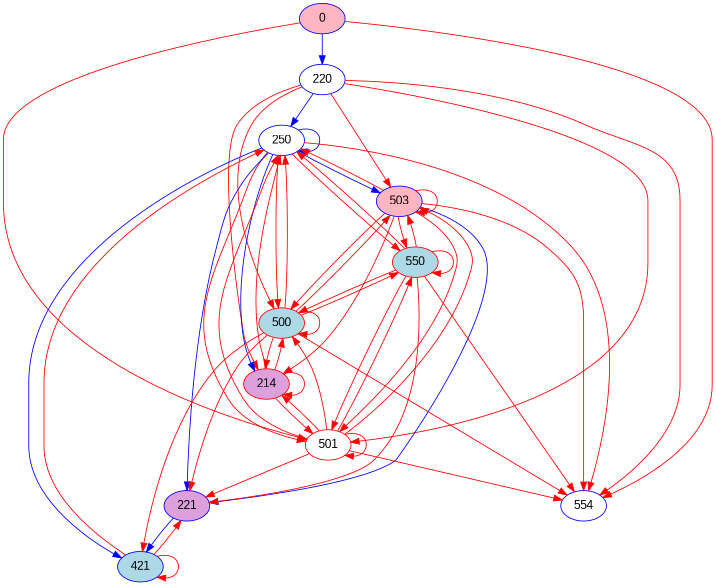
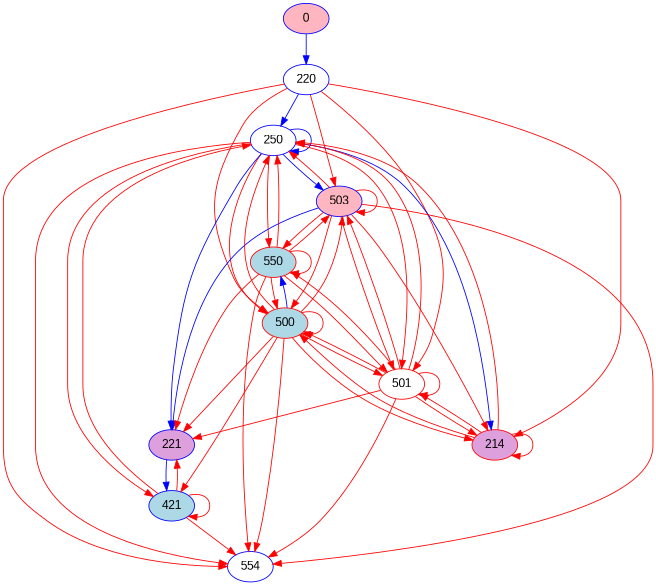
edge "0" -> "554": now "421" -> "554"
edge "0" -> "501": now "500" -> "501"
edge "500" -> "550": color red -> blue
edge "250" -> "421": color blue -> red
